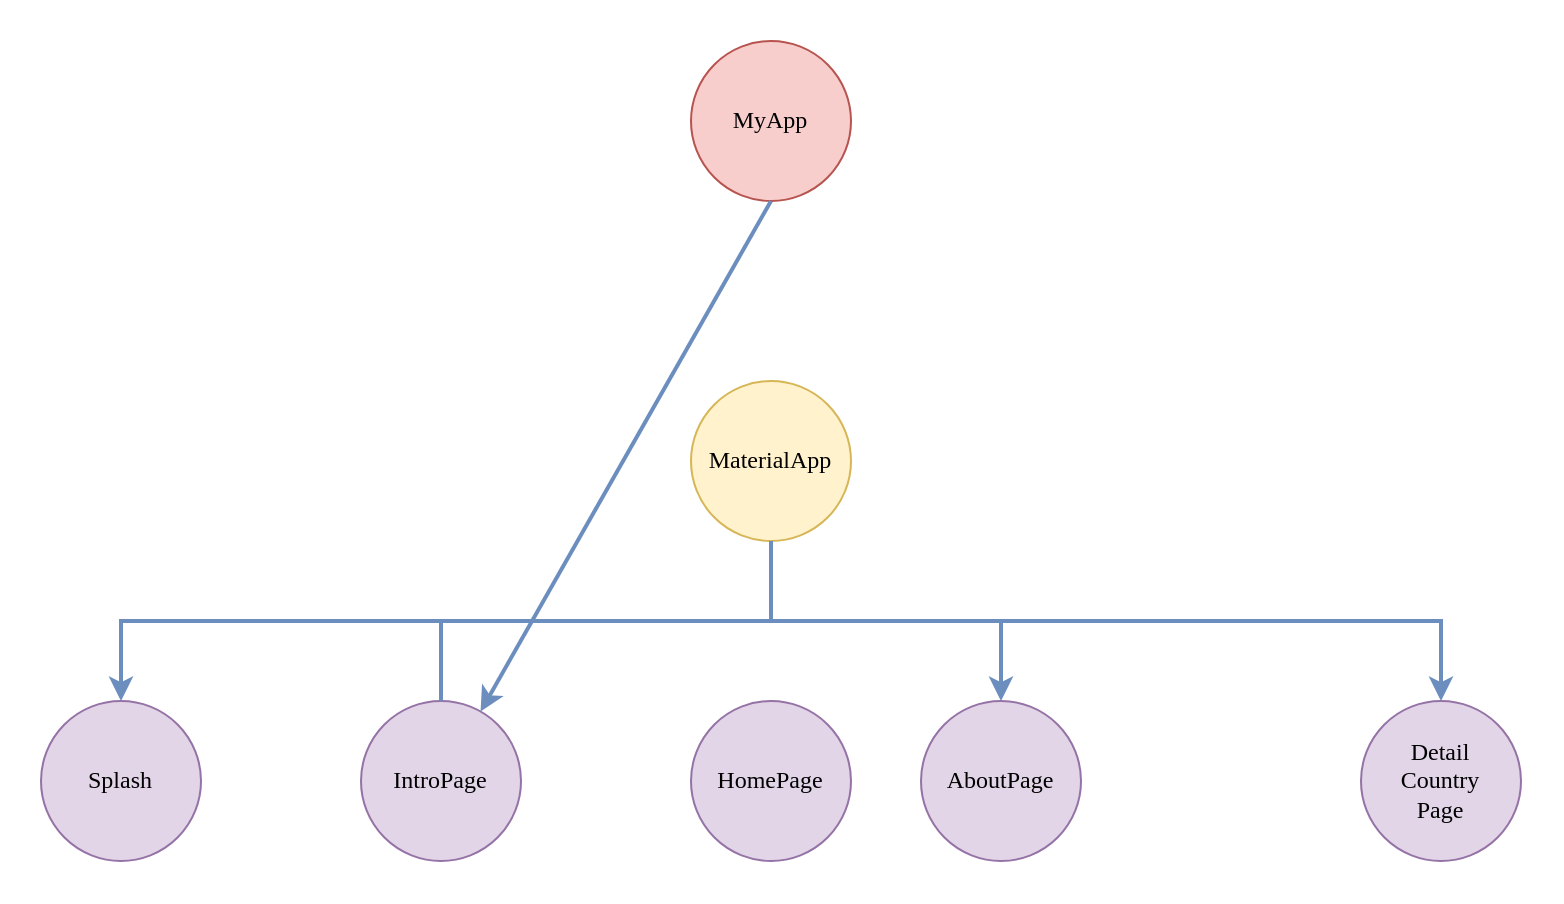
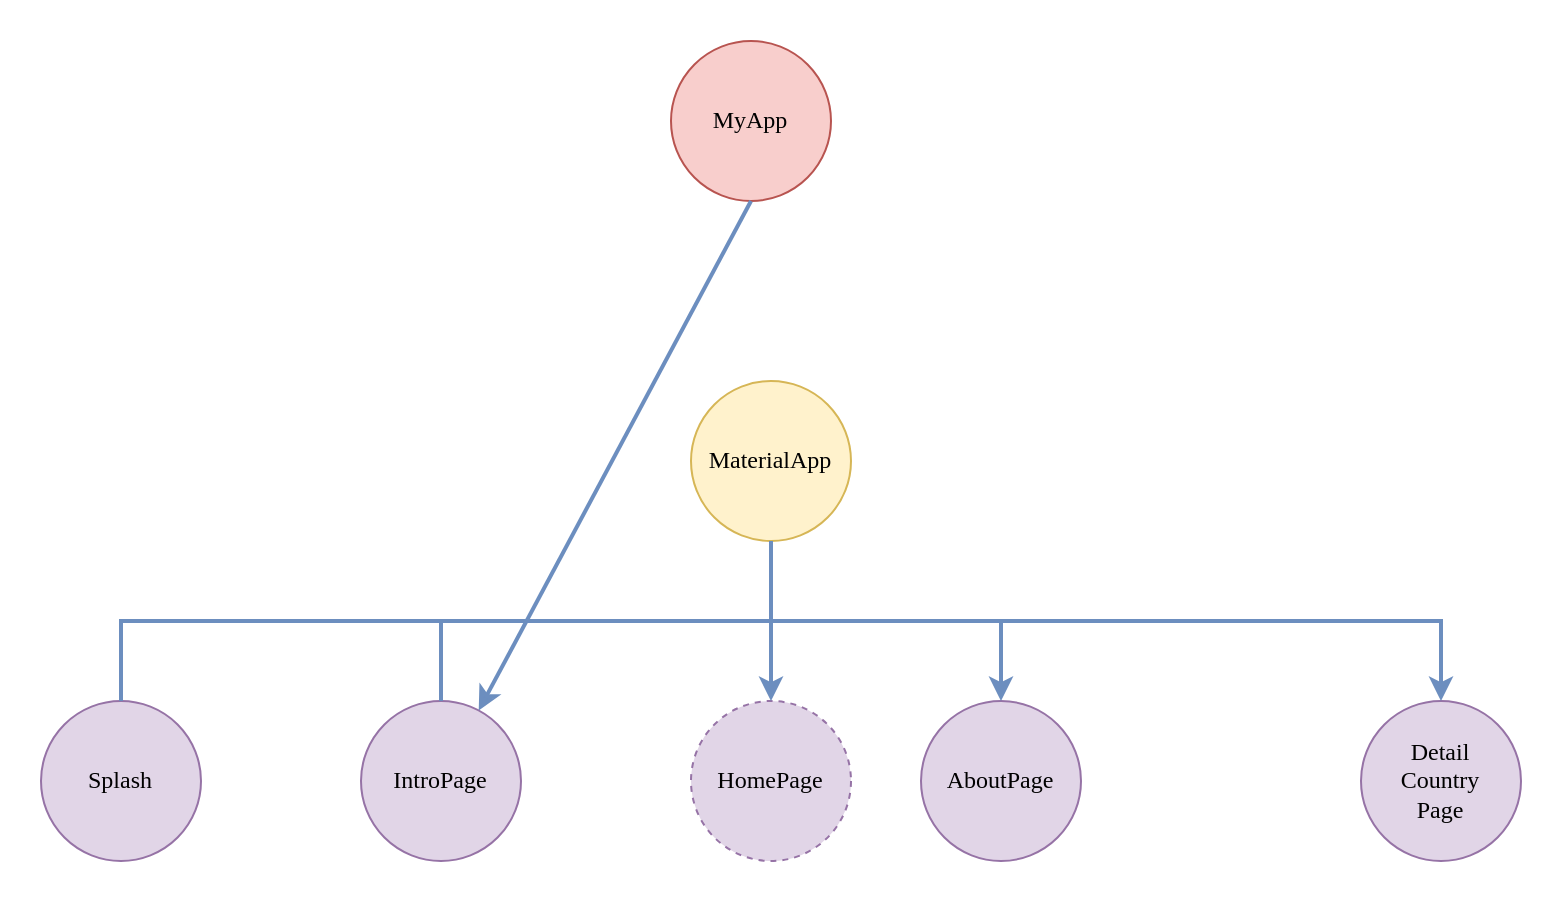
node "MyApp": moved (771, 121) -> (751, 121)
edge "MaterialApp" -> "HomePage": added
edge "MaterialApp" -> "Splash": arrowhead classic -> none
node "HomePage": style solid -> dashed
